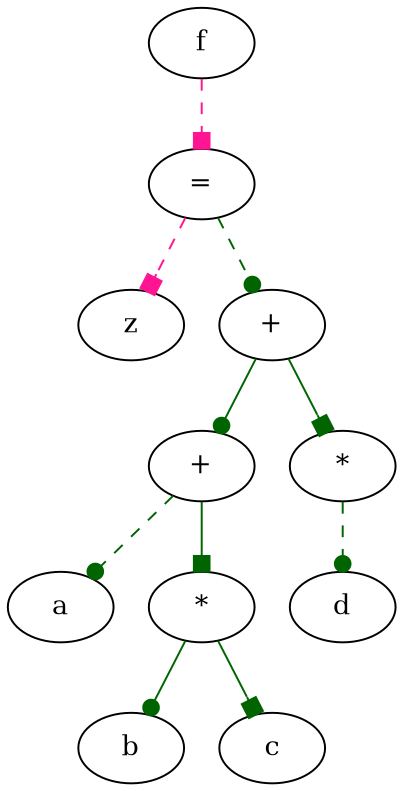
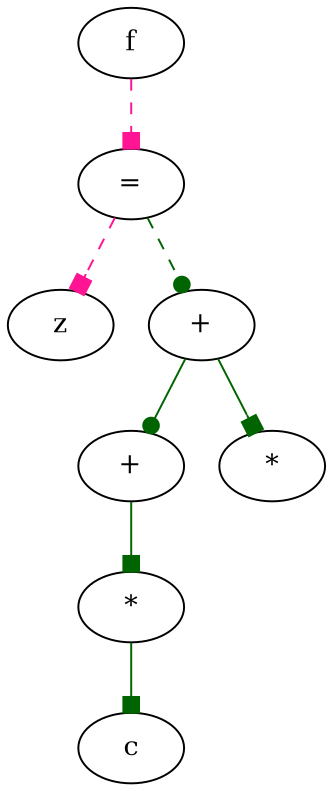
node "a": removed
node "d": removed
node "b": removed
